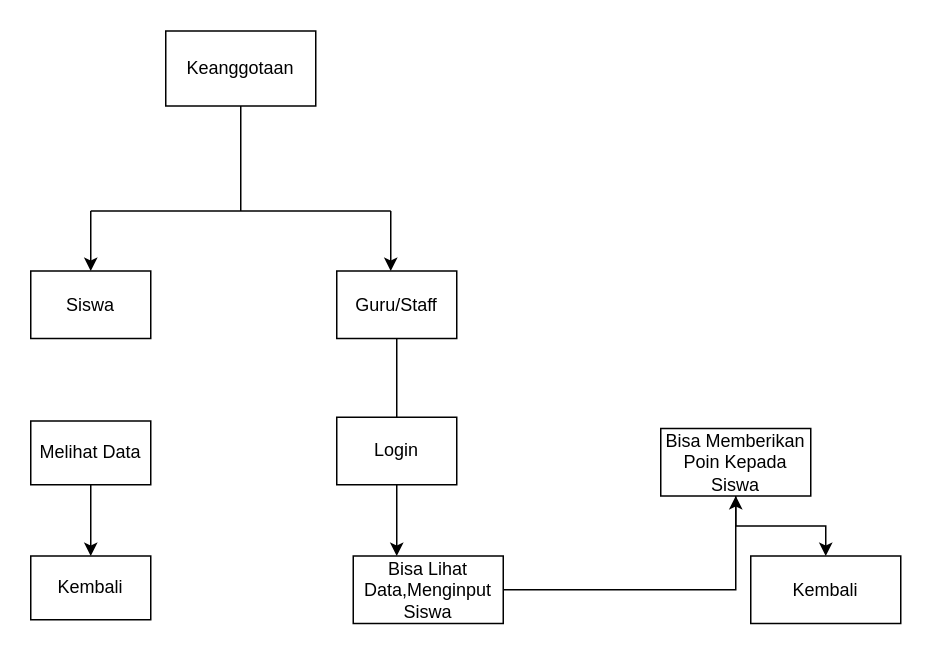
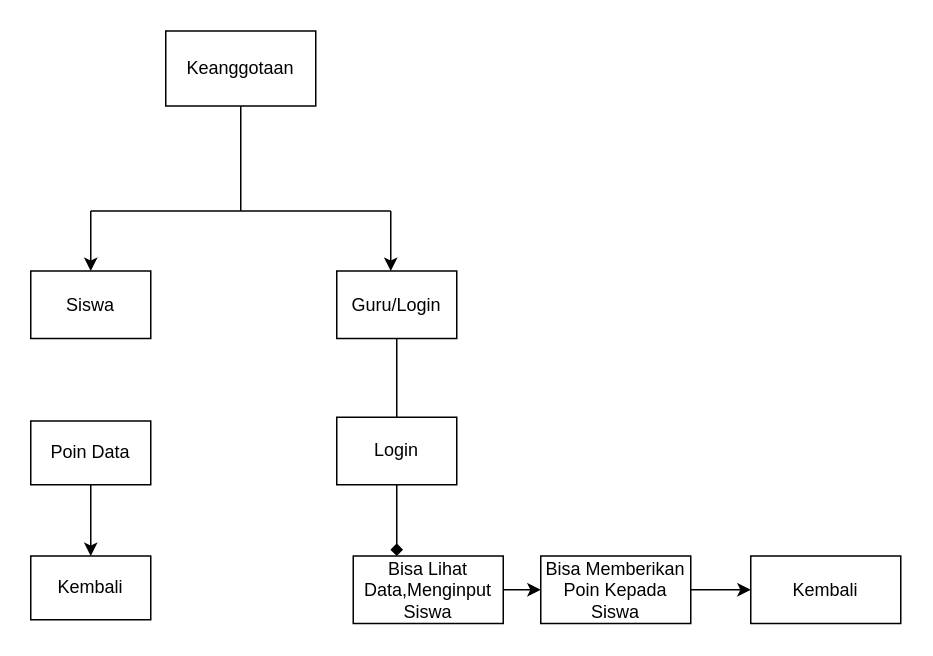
node "Guru/Staff": label "Guru/Staff" -> "Guru/Login"
node "Melihat Data": label "Melihat Data" -> "Poin Data"
node "Bisa Memberikan Poin Kepada Siswa": moved (736, 462) -> (616, 590)
edge "Login" -> "Bisa Lihat Data,Menginput Siswa": arrowhead classic -> diamond
